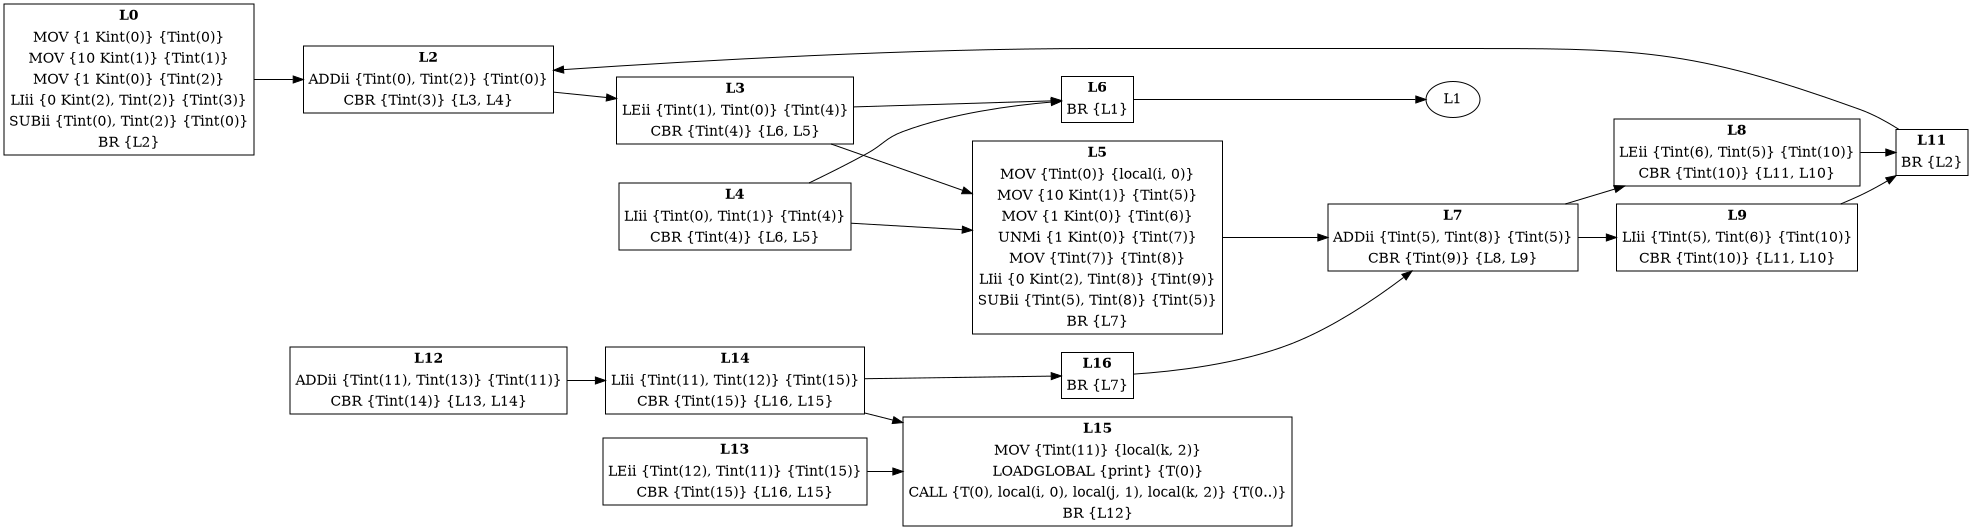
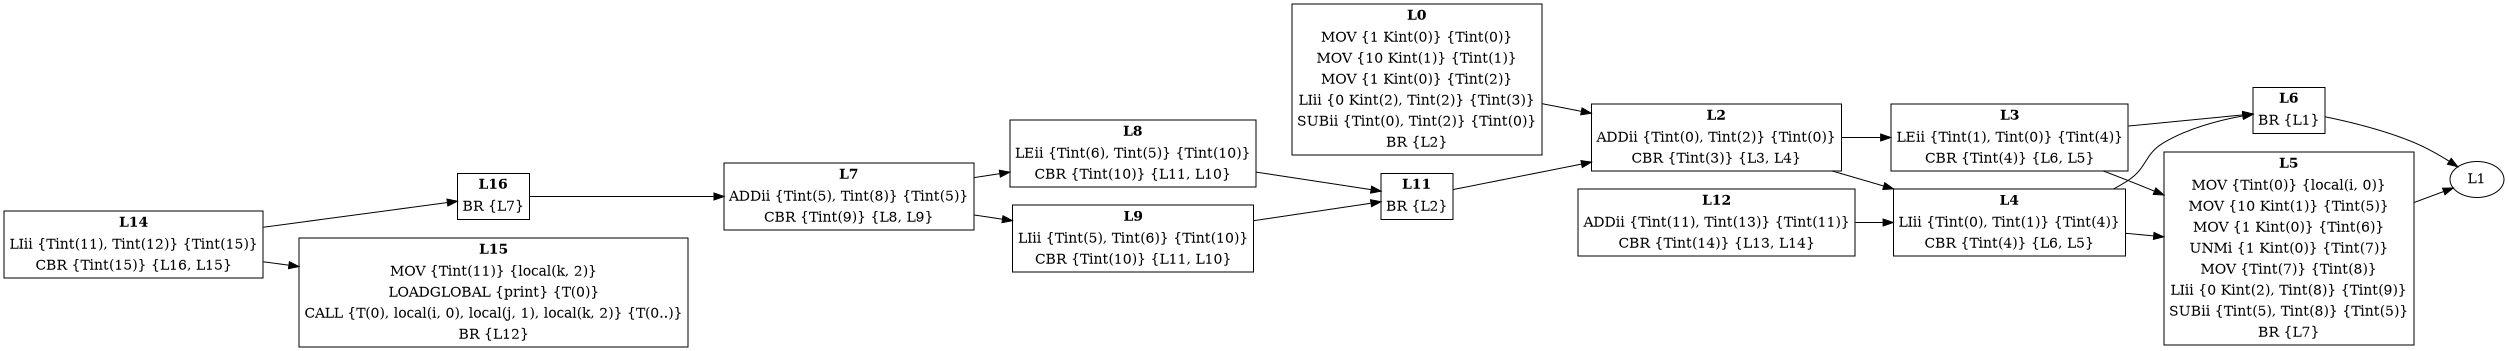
edge "L2" -> "L4": added
edge "L5" -> "L7": now "L5" -> "L1"
edge "L12" -> "L14": now "L12" -> "L4"
node "L13": removed
